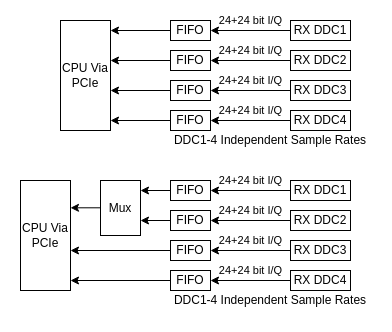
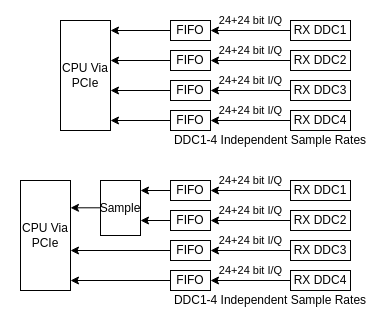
node "Mux": label "Mux" -> "Sample"
